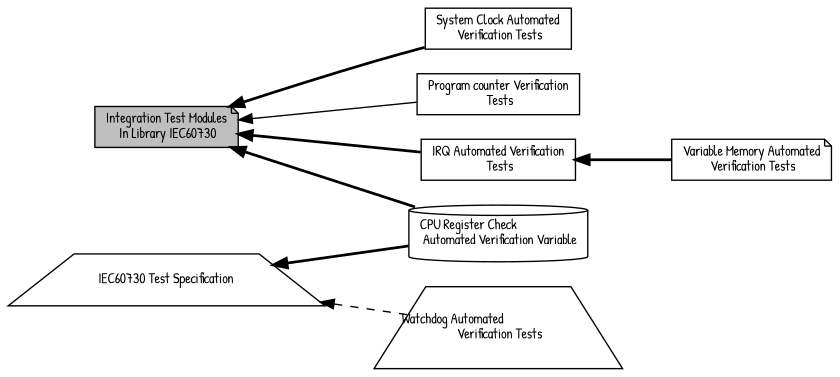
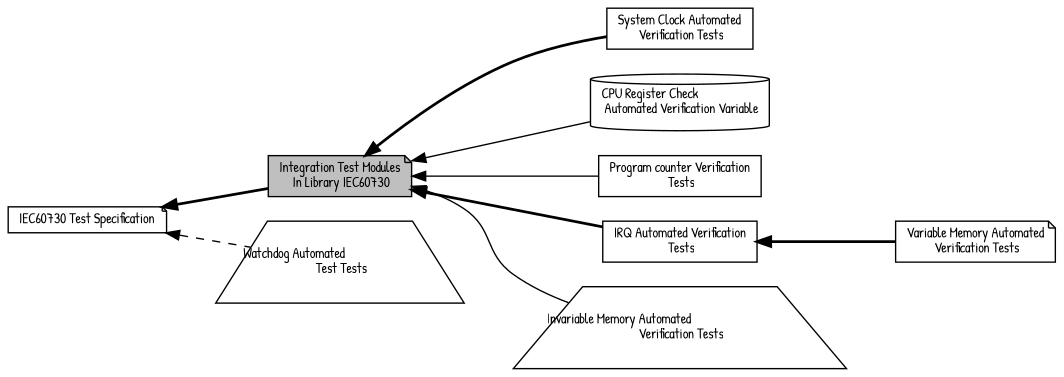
edge "CPU Register Check Automated Verification Variable" -> "Integration Test Modules In Library IEC60730": style bold -> solid
edge "CPU Register Check Automated Verification Variable" -> "IEC60730 Test Specification": now "Integration Test Modules In Library IEC60730" -> "IEC60730 Test Specification"
node "IEC60730 Test Specification": shape trapezium -> note
node "Watchdog Automated Verification Tests": label "Watchdog Automated Verification Tests" -> "Watchdog Automated Test Tests"
node "Invariable Memory Automated Verification Tests": added
